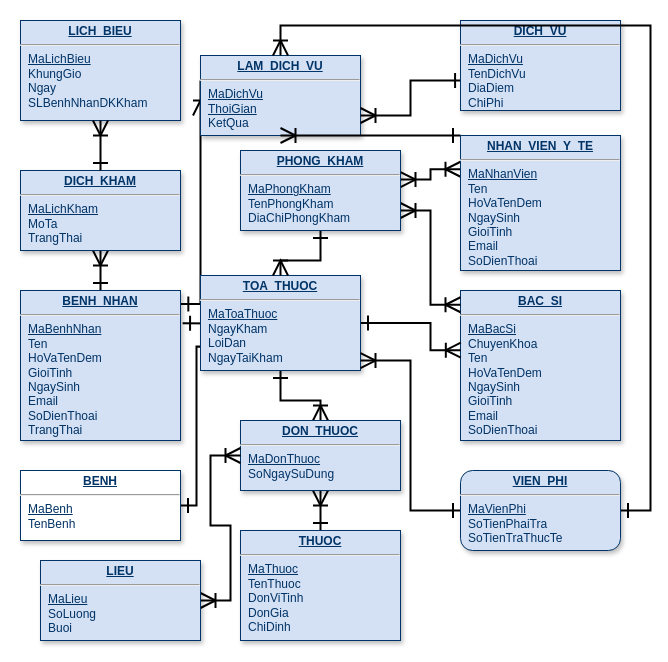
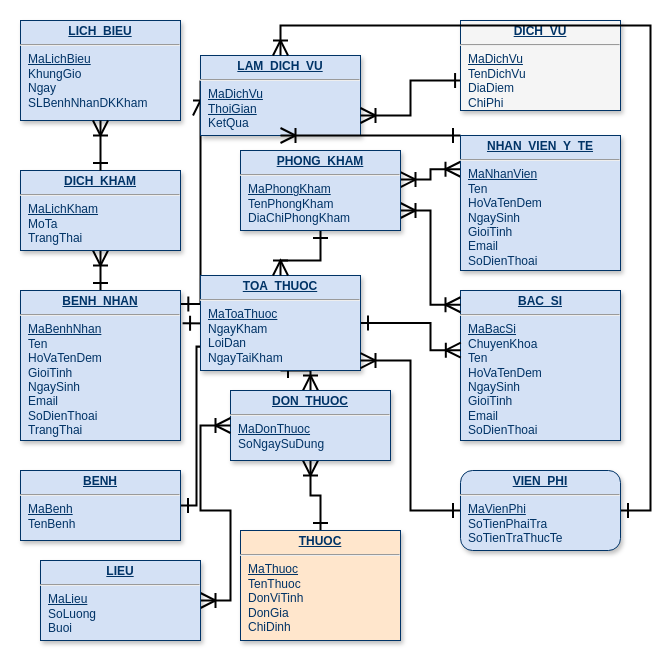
node "DICH_VU MaDichVu TenDichVu DiaDiem ChiPhi": fillcolor #d4e1f5 -> #f5f5f5
node "DON_THUOC MaDonThuoc SoNgaySuDung": moved (321, 456) -> (311, 426)
node "BENH MaBenh TenBenh": fillcolor #ffffff -> #d4e1f5
node "THUOC MaThuoc TenThuoc DonViTinh DonGia ChiDinh": fillcolor #d4e1f5 -> #ffe6cc
